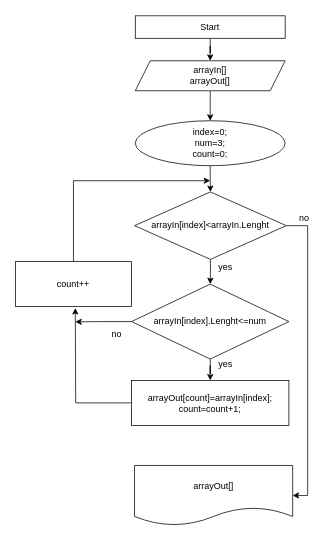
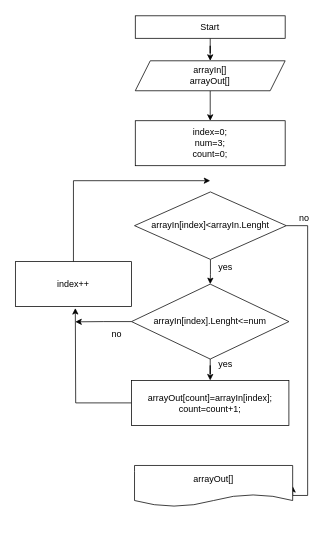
node "index=0; num=3; count=0;": shape ellipse -> rectangle
edge "index=0; num=3; count=0;" -> "arrayIn[index]<arrayIn.Lenght": removed
node "count++": label "count++" -> "index++"
node "arrayOut[]": size 158x60 -> 158x41
